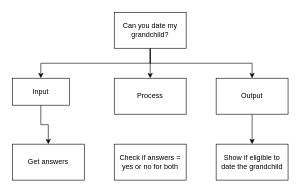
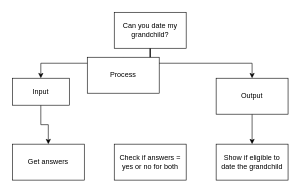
node "Process": moved (150, 96) -> (123, 75)
